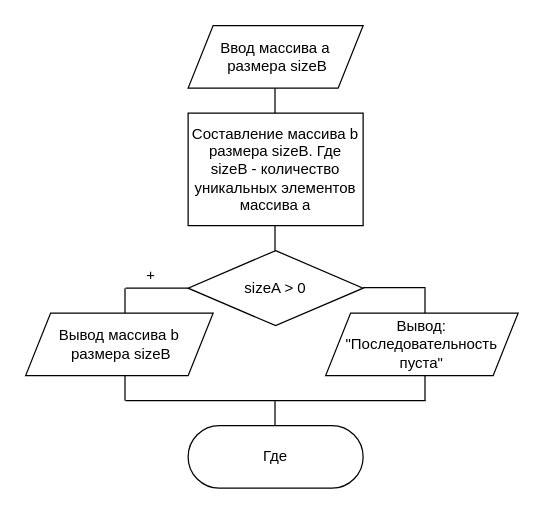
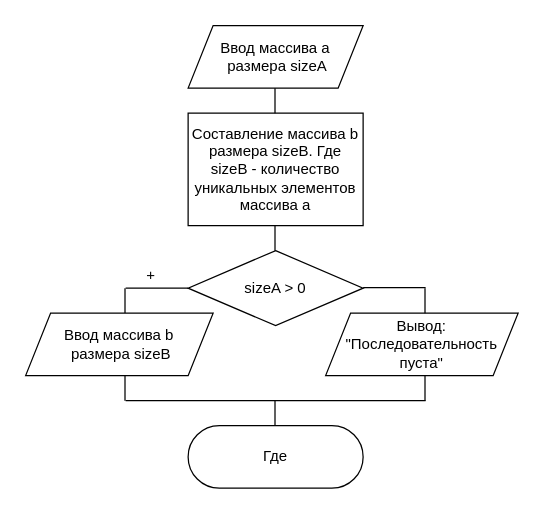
node "Ввод массива а размера sizeB": label "Ввод массива а размера sizeB" -> "Ввод массива а размера sizeA"
node "Вывод массива b размера sizeB": label "Вывод массива b размера sizeB" -> "Ввод массива b размера sizeB"
